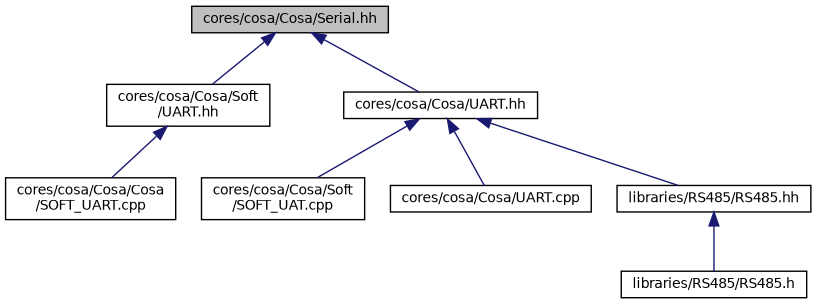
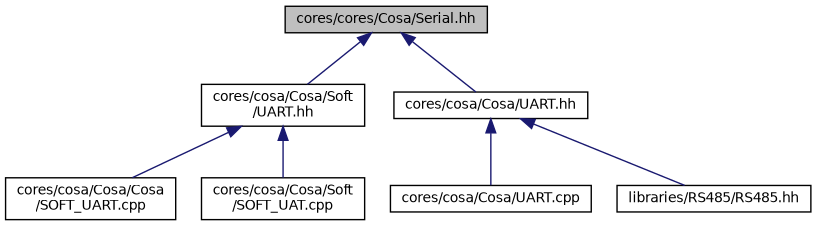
node "cores/cosa/Cosa/Serial.hh": label "cores/cosa/Cosa/Serial.hh" -> "cores/cores/Cosa/Serial.hh"
edge "cores/cosa/Cosa/Soft /SOFT_UAT.cpp" -> "cores/cosa/Cosa/UART.hh": now "cores/cosa/Cosa/Soft /SOFT_UAT.cpp" -> "cores/cosa/Cosa/Soft /UART.hh"
node "libraries/RS485/RS485.h": removed
